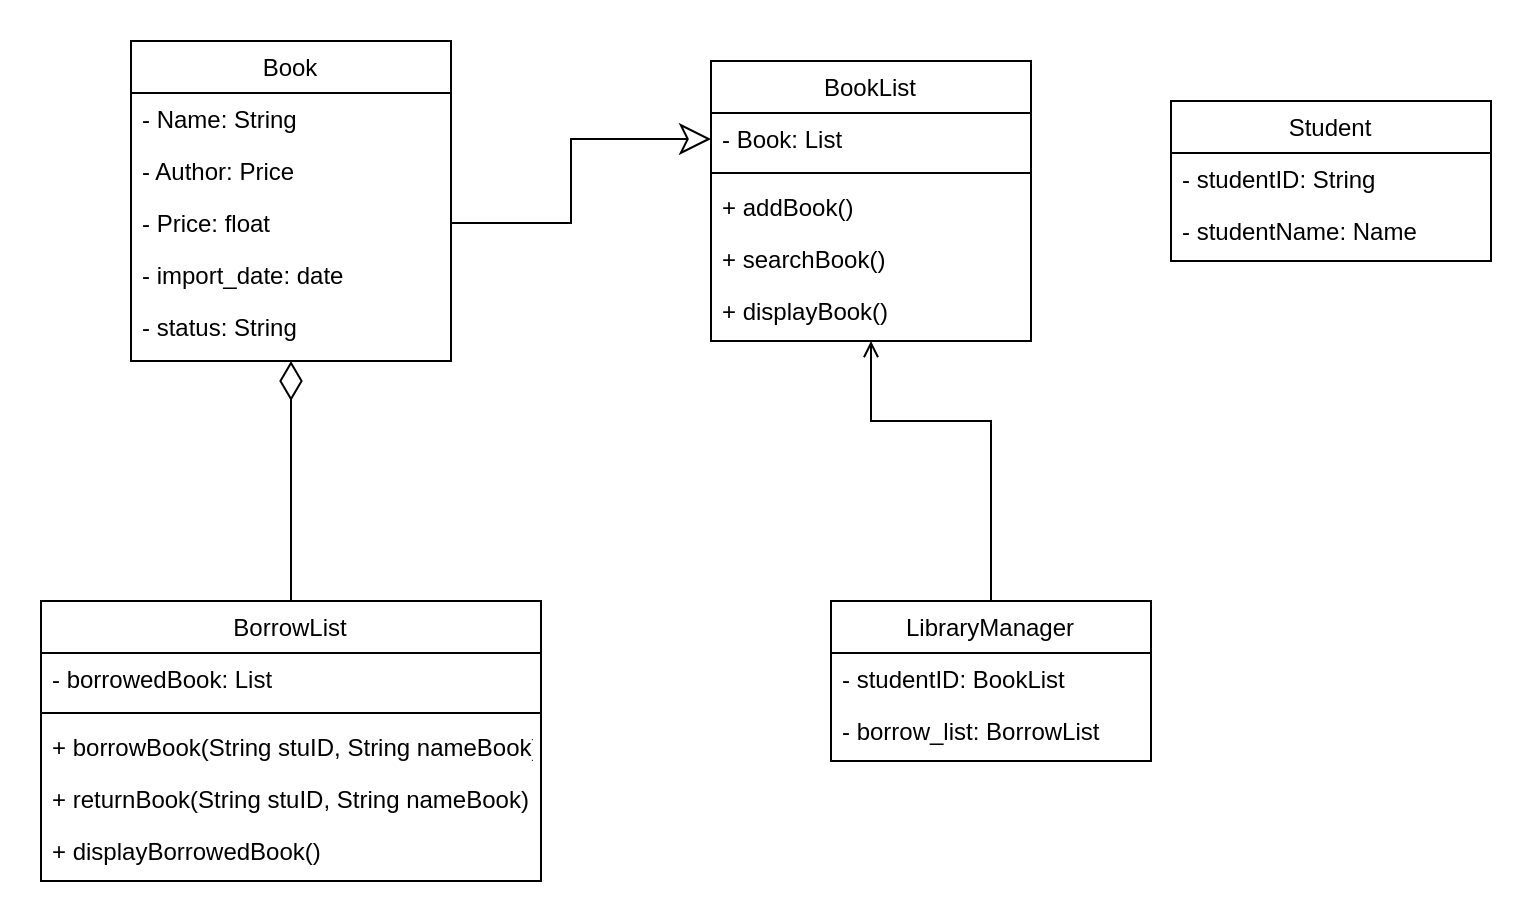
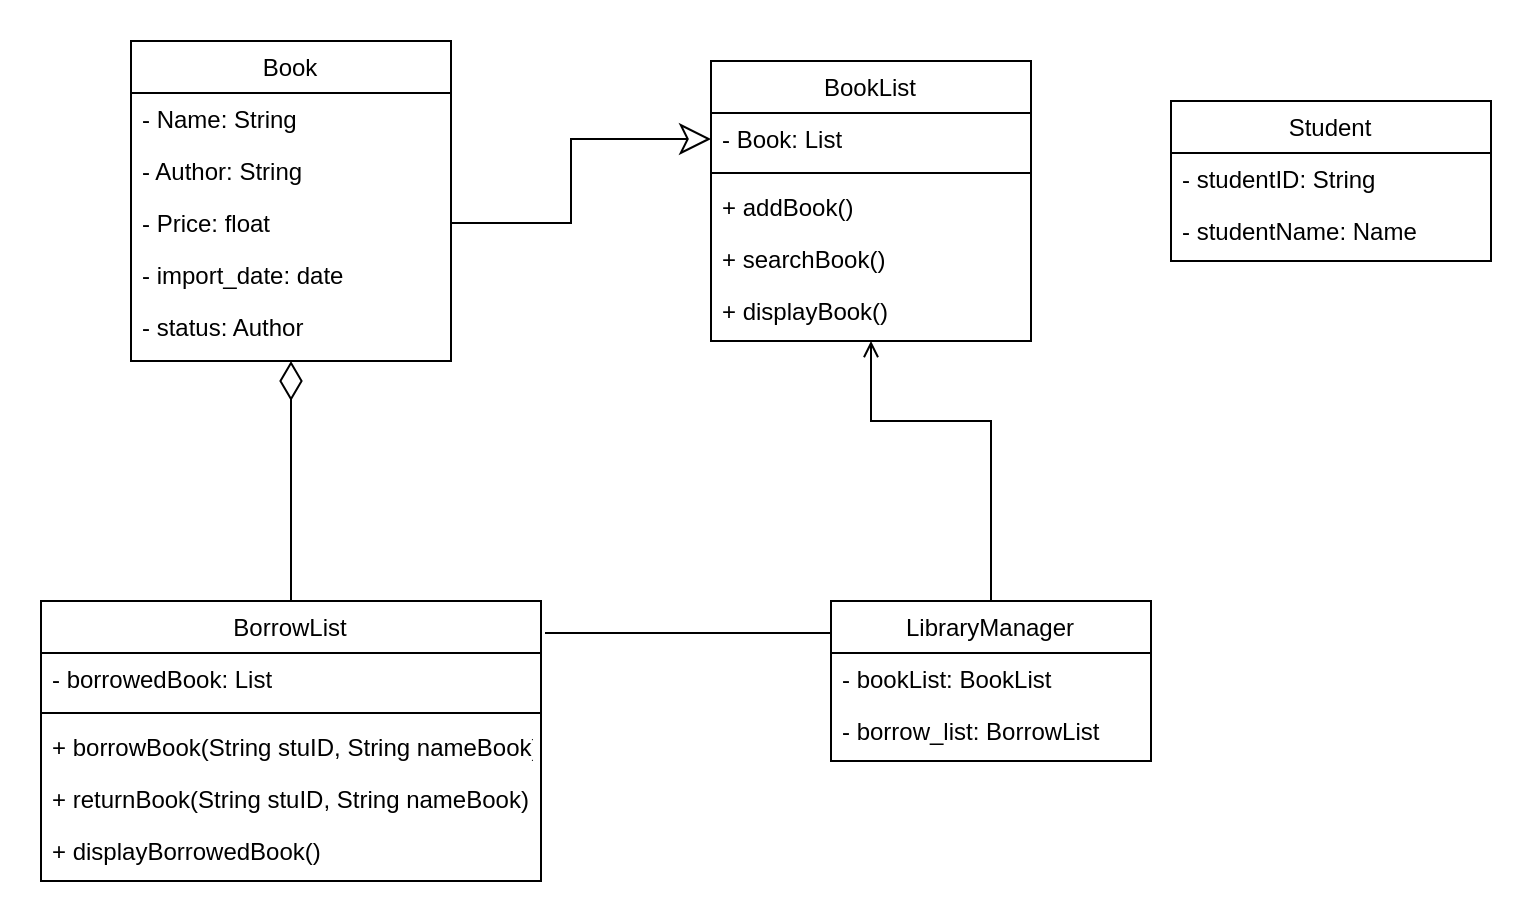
node "- Author: Price": label "- Author: Price" -> "- Author: String"
node "- status: String": label "- status: String" -> "- status: Author"
edge "LibraryManager" -- "BorrowList": added
node "- studentID: BookList": label "- studentID: BookList" -> "- bookList: BookList"
